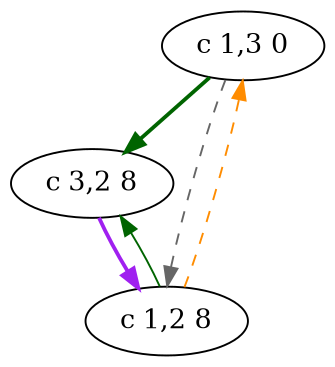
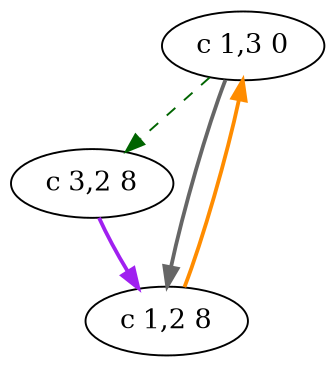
edge "c 1,3 0" -> "c 3,2 8": style bold -> dashed
edge "c 1,3 0" -> "c 1,2 8": style dashed -> bold
edge "c 1,2 8" -> "c 1,3 0": style dashed -> bold
edge "c 1,2 8" -> "c 3,2 8": removed
